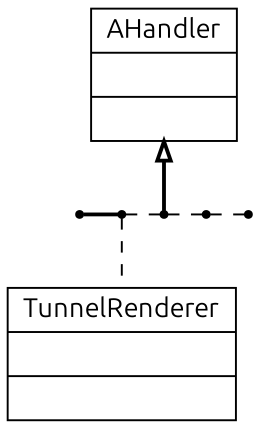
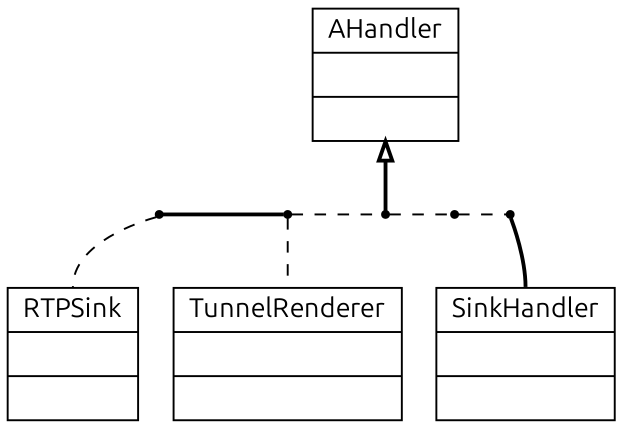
node "RTPSink": added
node "SinkHandler": added
